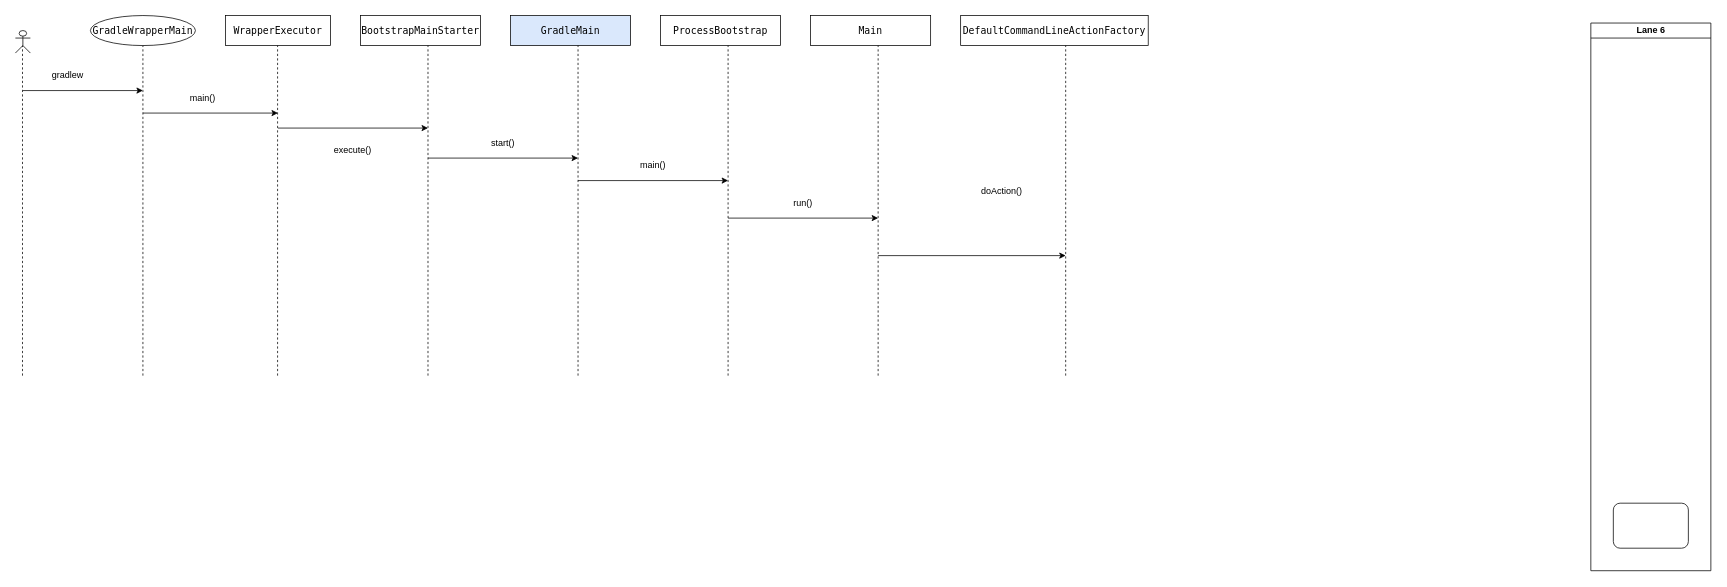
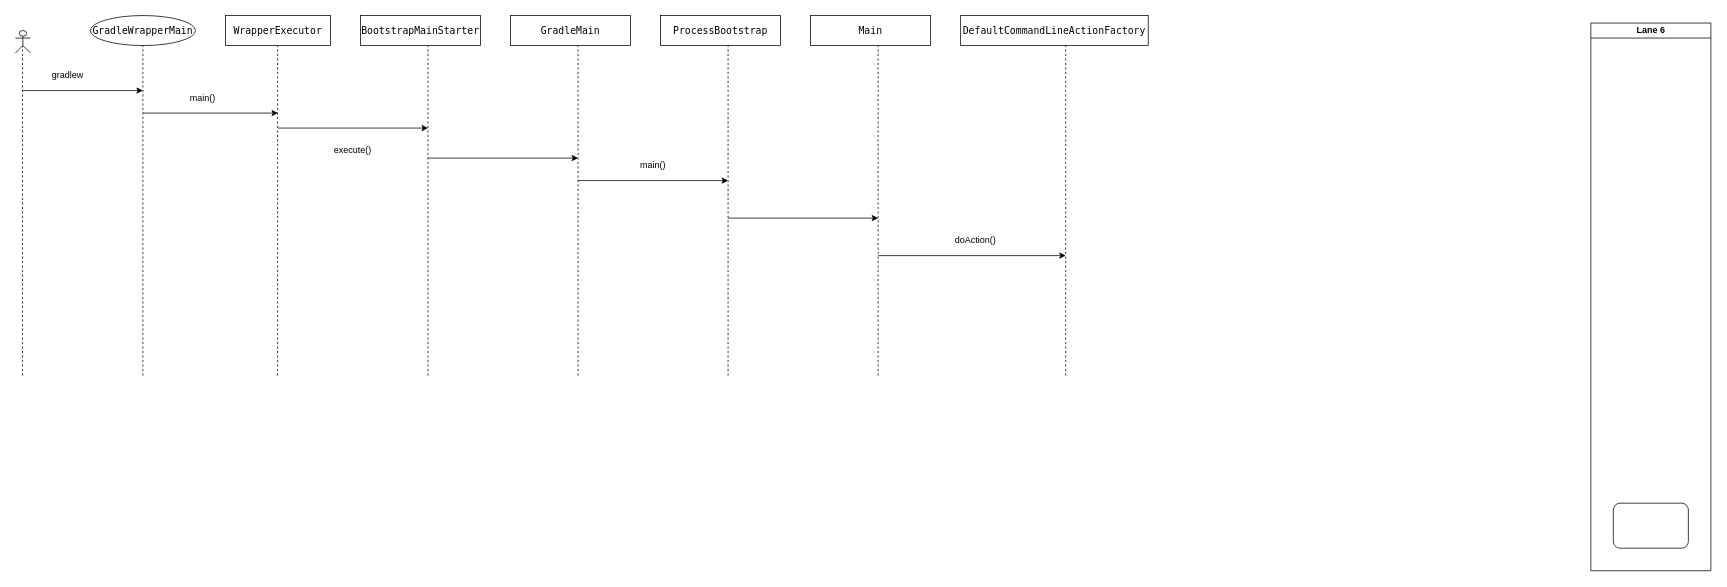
node "GradleMain": fillcolor #dae8fc -> #ffffff
node "start()": removed
node "doAction()": moved (1002, 192) -> (975, 240)
node "run()": removed
